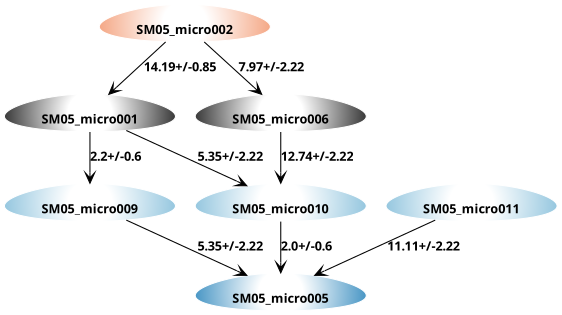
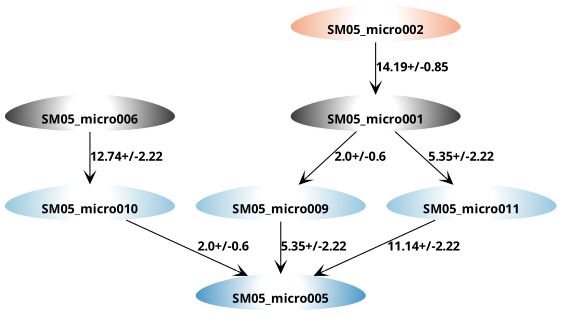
edge "SM05_micro002" -> "SM05_micro006": removed, label "7.97+/-2.22"
edge "SM05_micro001" -> "SM05_micro010": now "SM05_micro001" -> "SM05_micro011"
edge "SM05_micro001" -> "SM05_micro009": label "2.2+/-0.6" -> "2.0+/-0.6"
edge "SM05_micro011" -> "SM05_micro005": label "11.11+/-2.22" -> "11.14+/-2.22"
